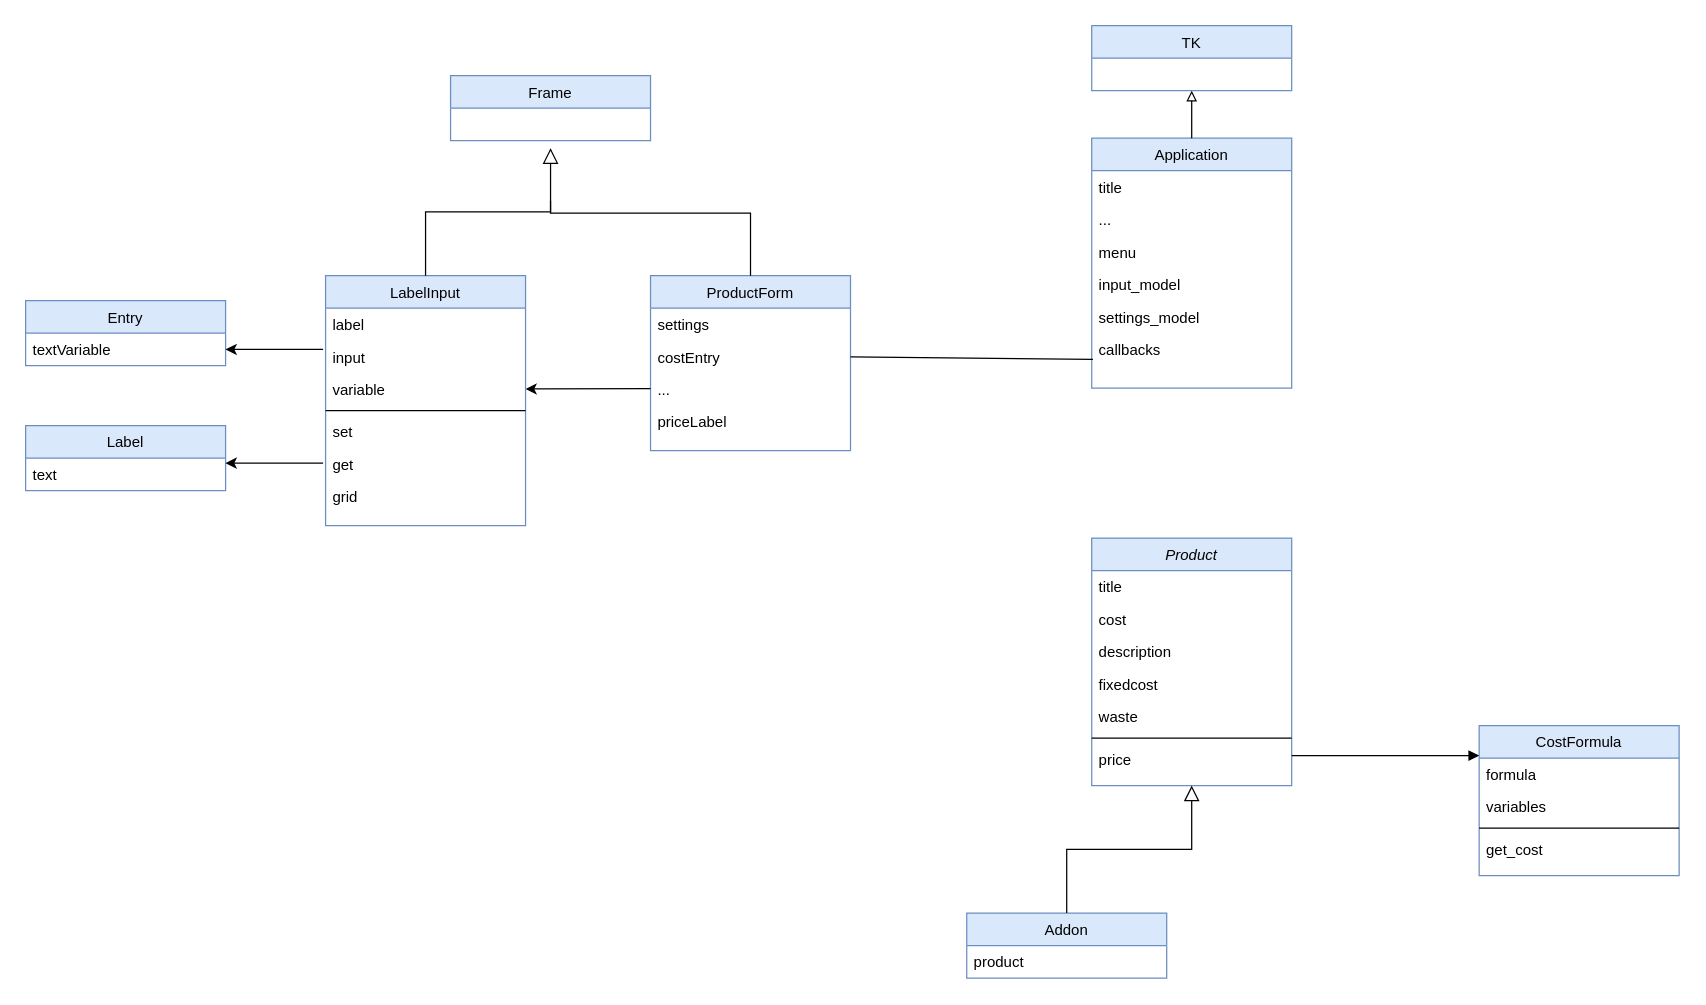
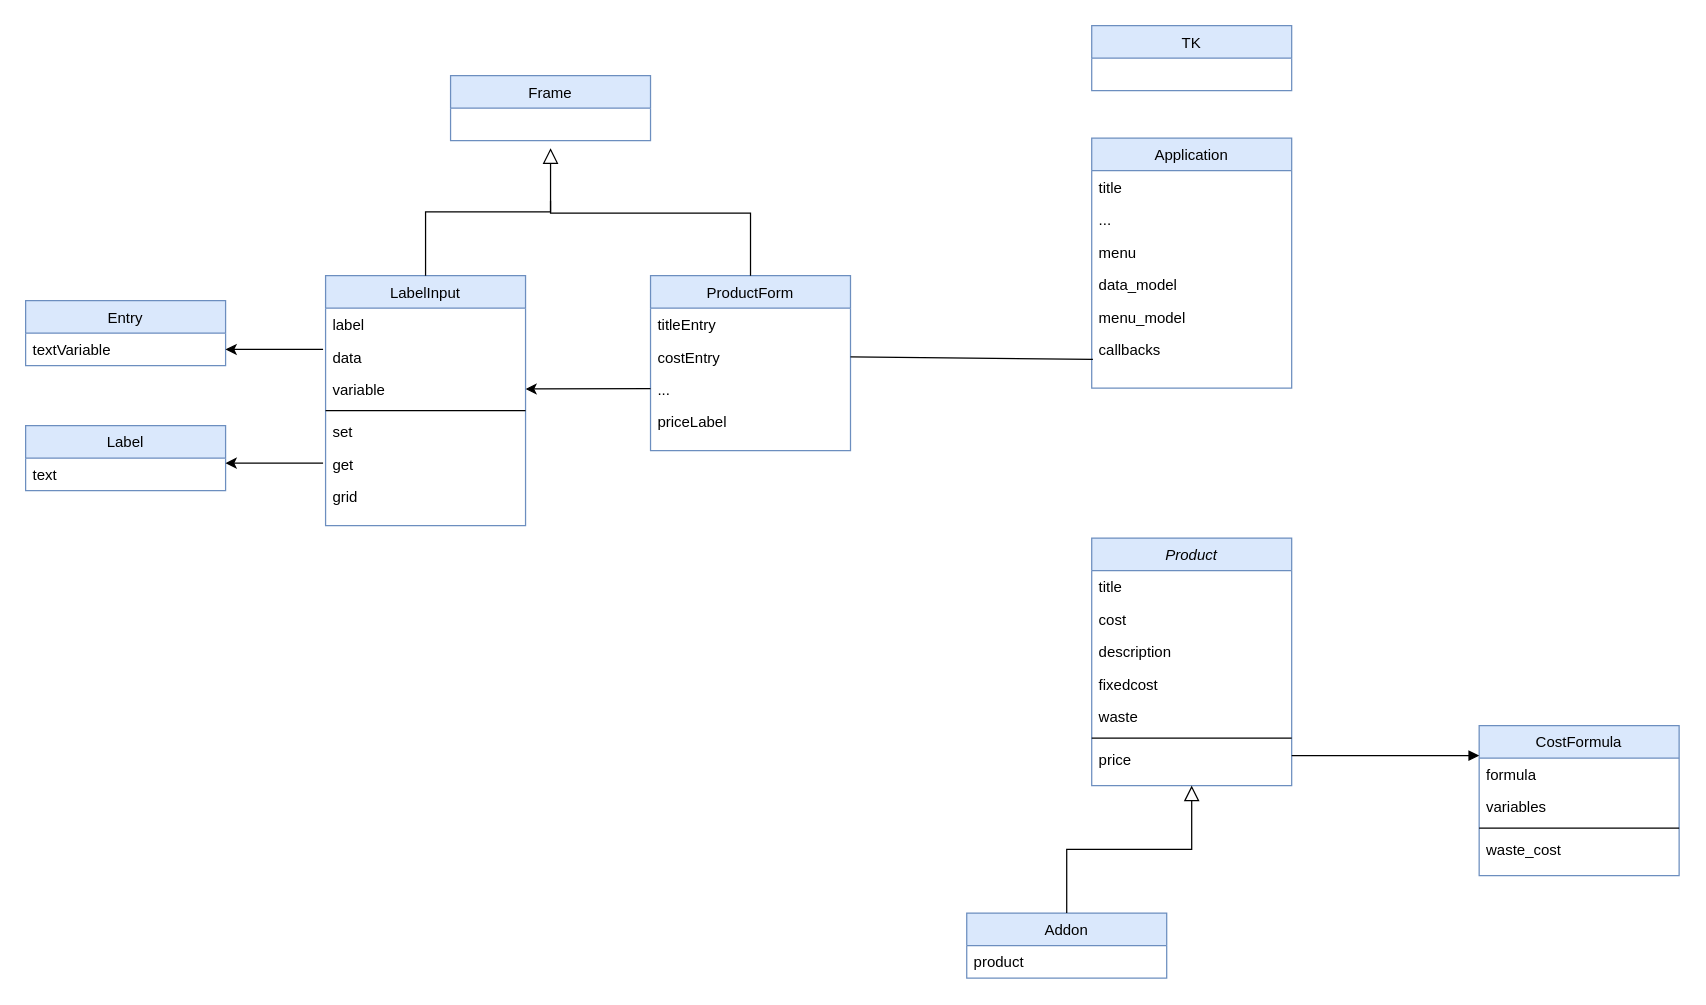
edge "Application" -> "TK": removed
node "input_model": label "input_model" -> "data_model"
node "settings_model": label "settings_model" -> "menu_model"
node "settings": label "settings" -> "titleEntry"
node "input": label "input" -> "data"
node "get_cost": label "get_cost" -> "waste_cost"
